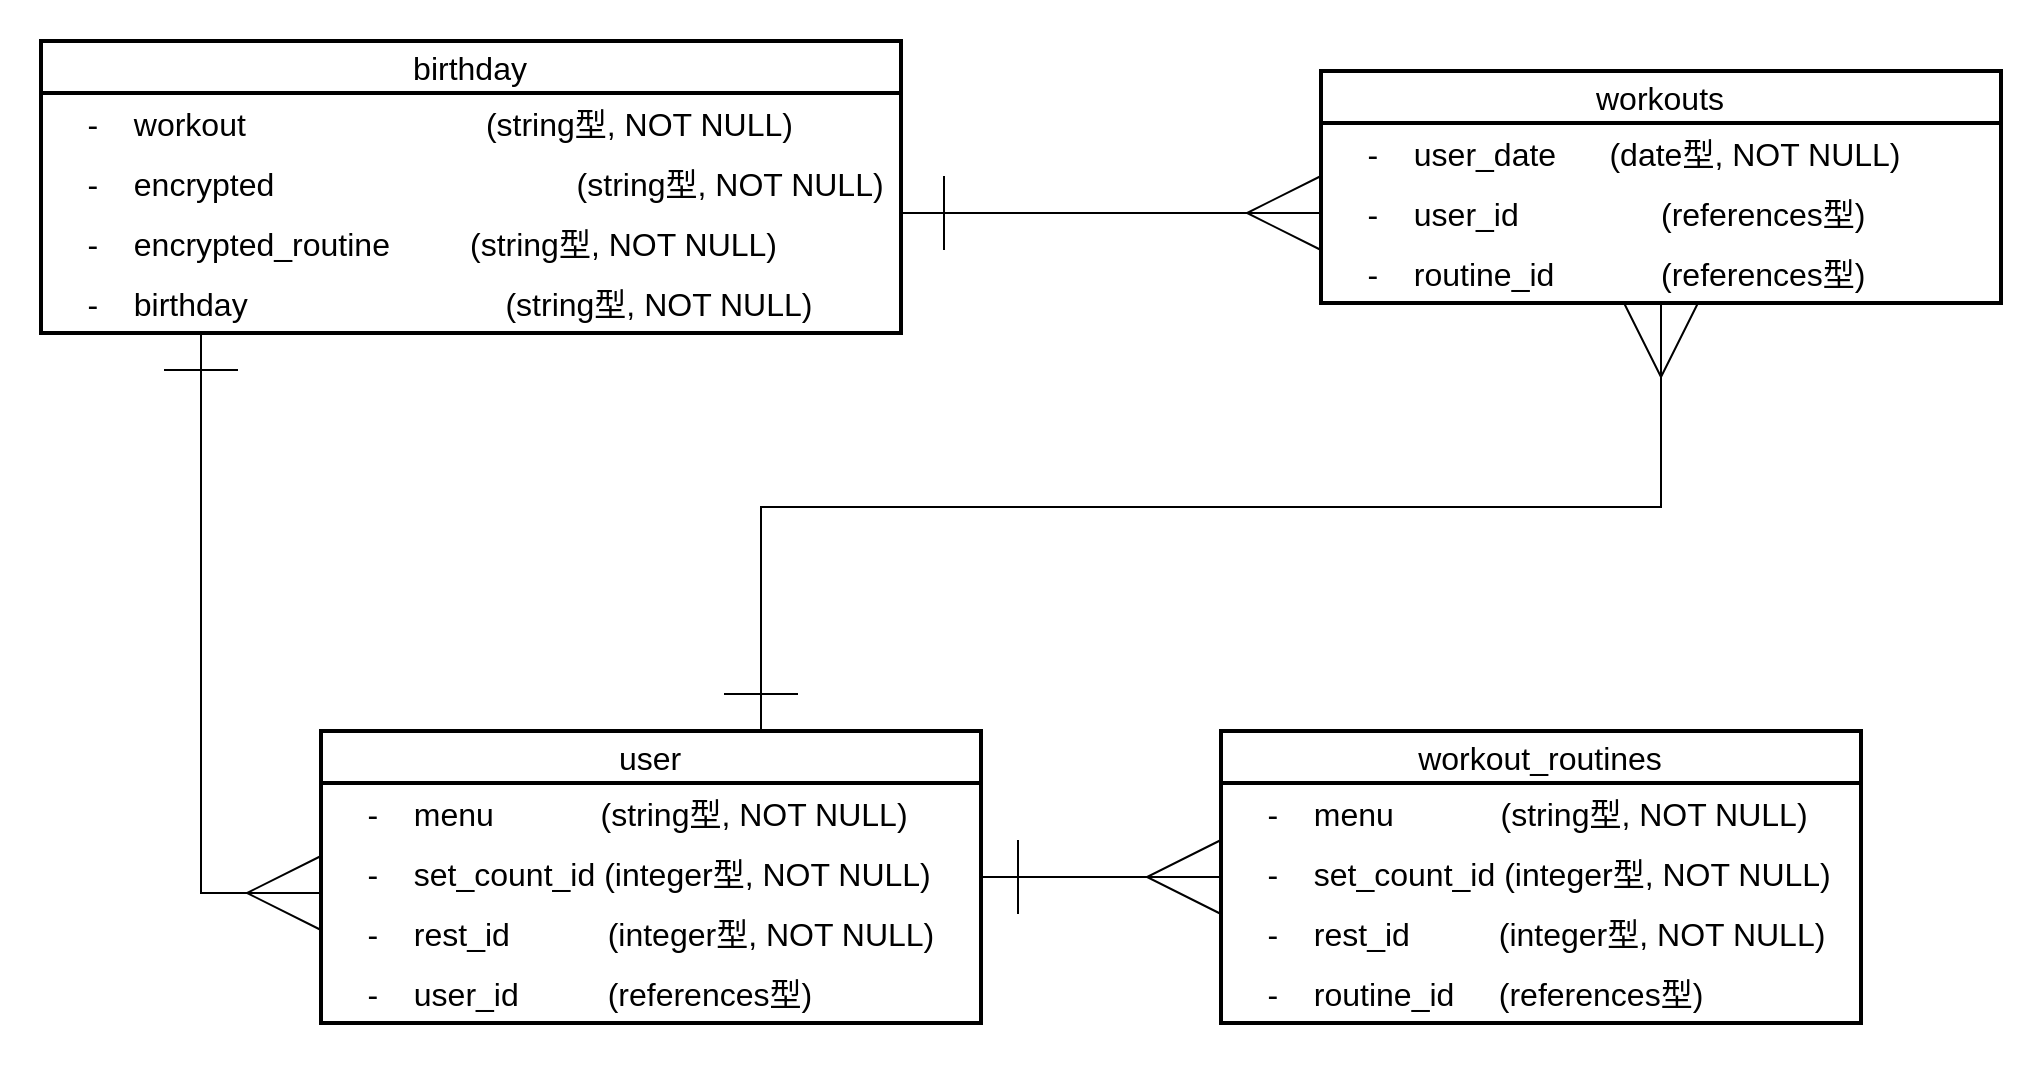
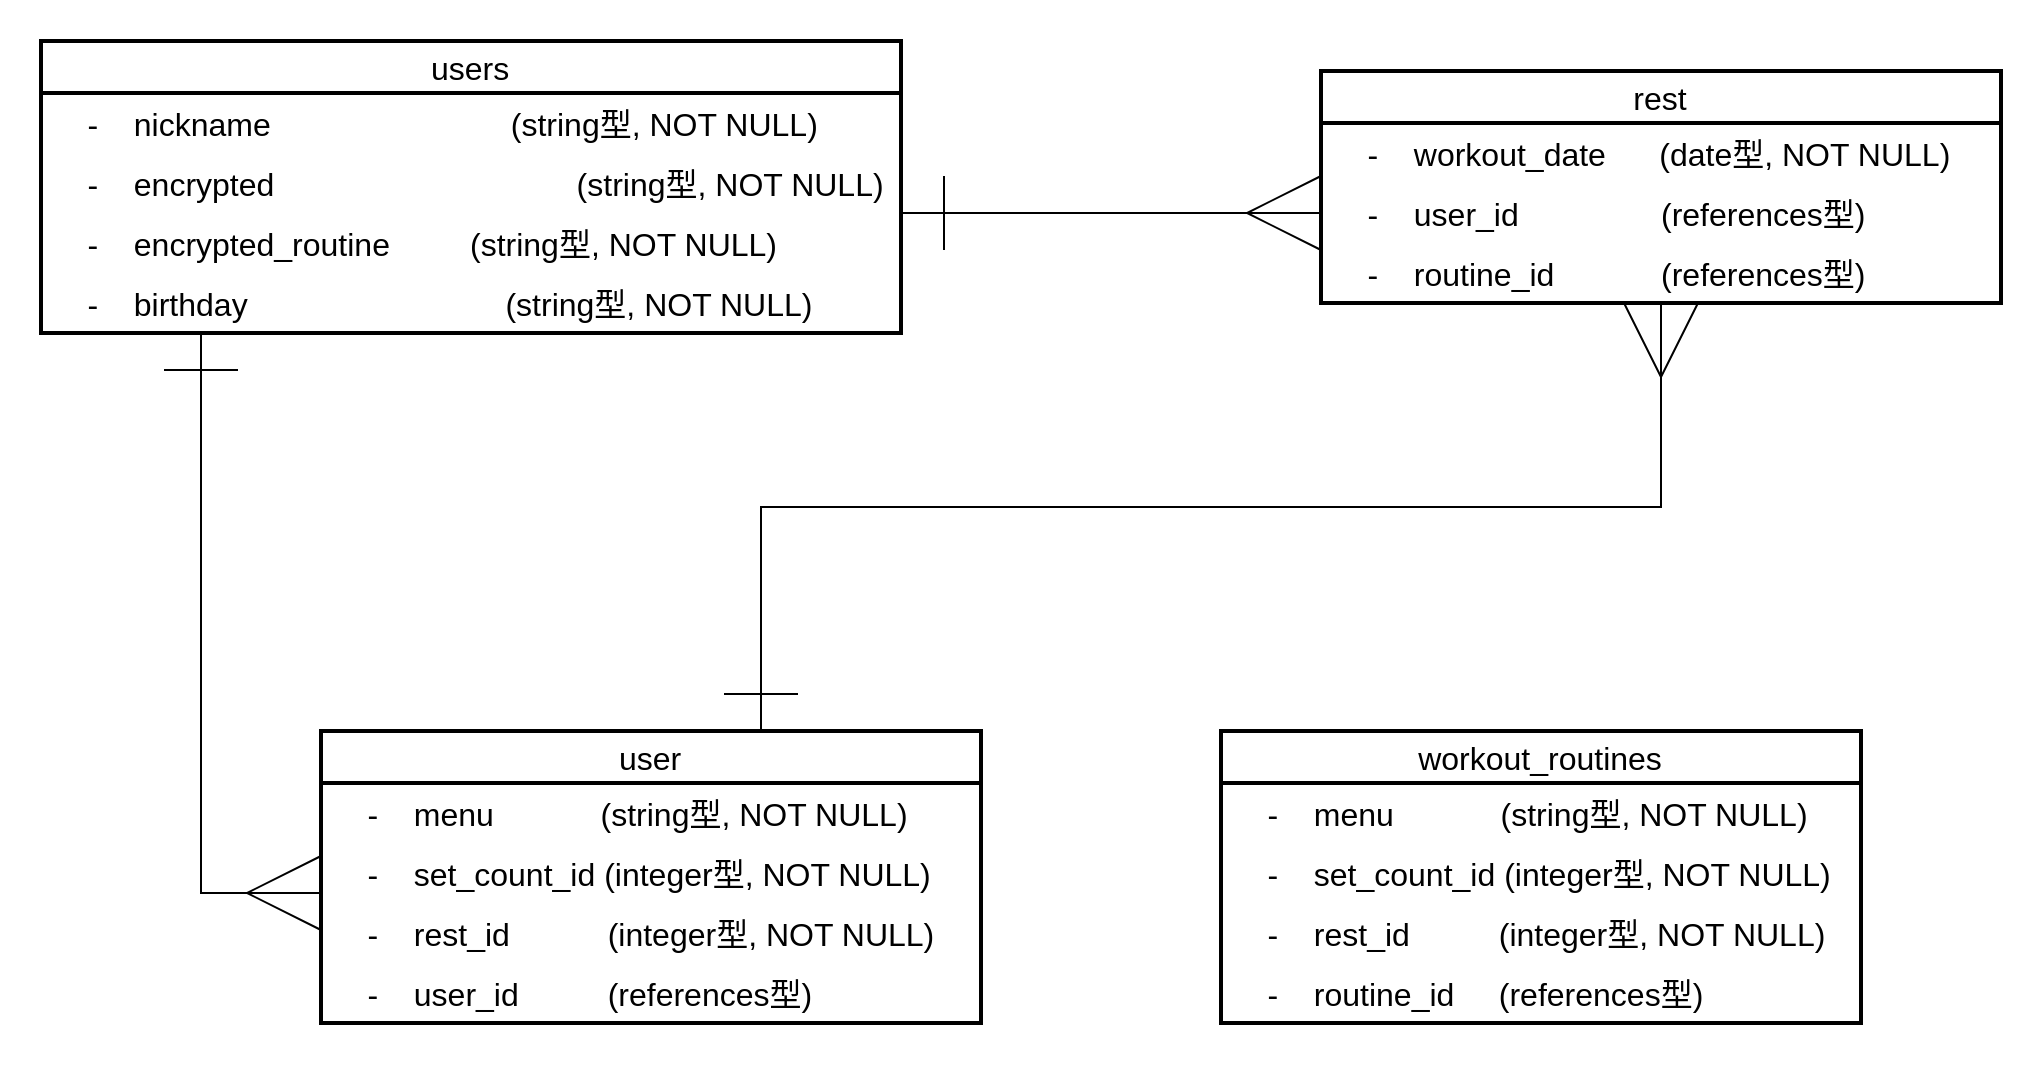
node "birthday": label "birthday" -> "users"
node "workouts": label "workouts" -> "rest"
node "- workout (string型, NOT NULL)": label "- workout (string型, NOT NULL)" -> "- nickname (string型, NOT NULL)"
node "- user_date (date型, NOT NULL)": label "- user_date (date型, NOT NULL)" -> "- workout_date (date型, NOT NULL)"
edge "user" -- "workout_routines": removed
